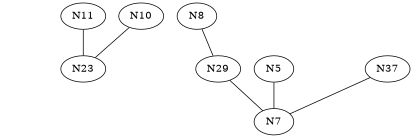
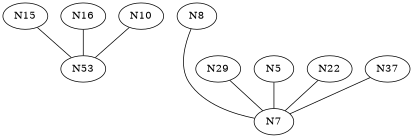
node "N15": added
node "N11": label "N11" -> "N16"
edge "N8" -- "N29": now "N8" -- "N7"
node "N23": label "N23" -> "N53"
node "N22": added
